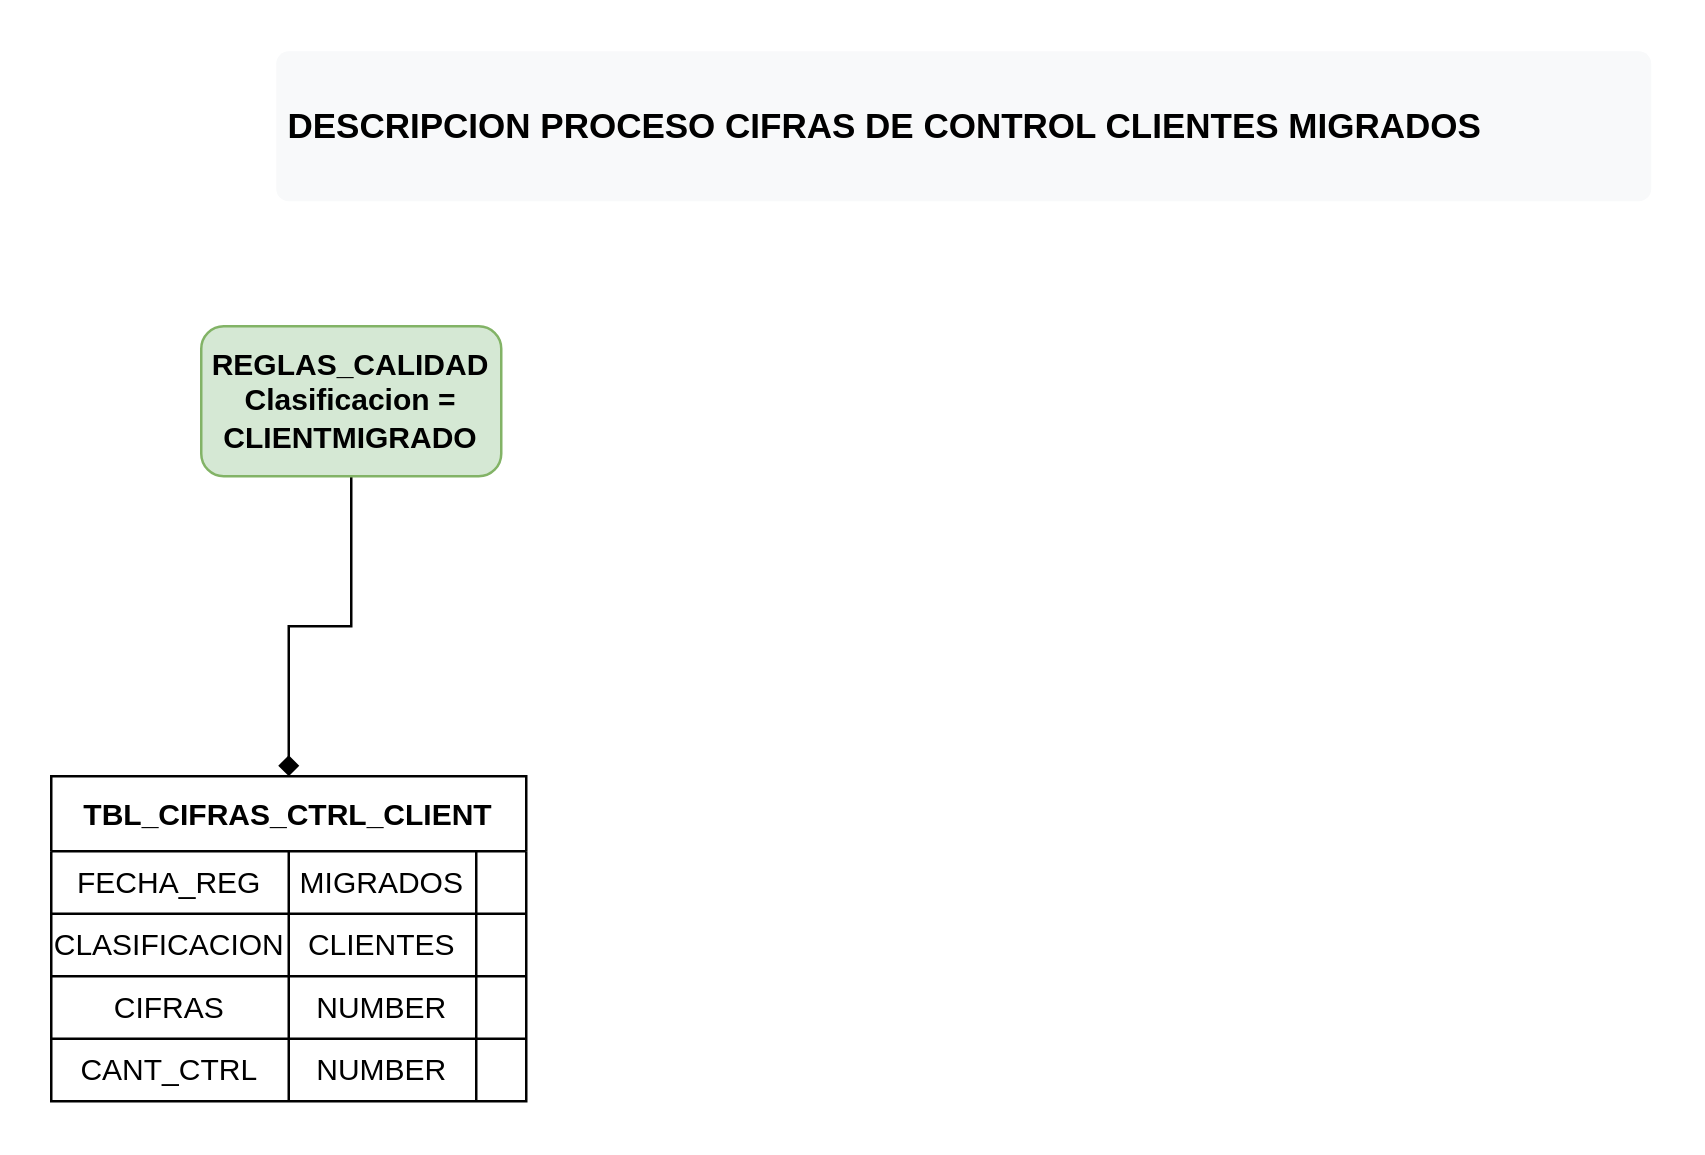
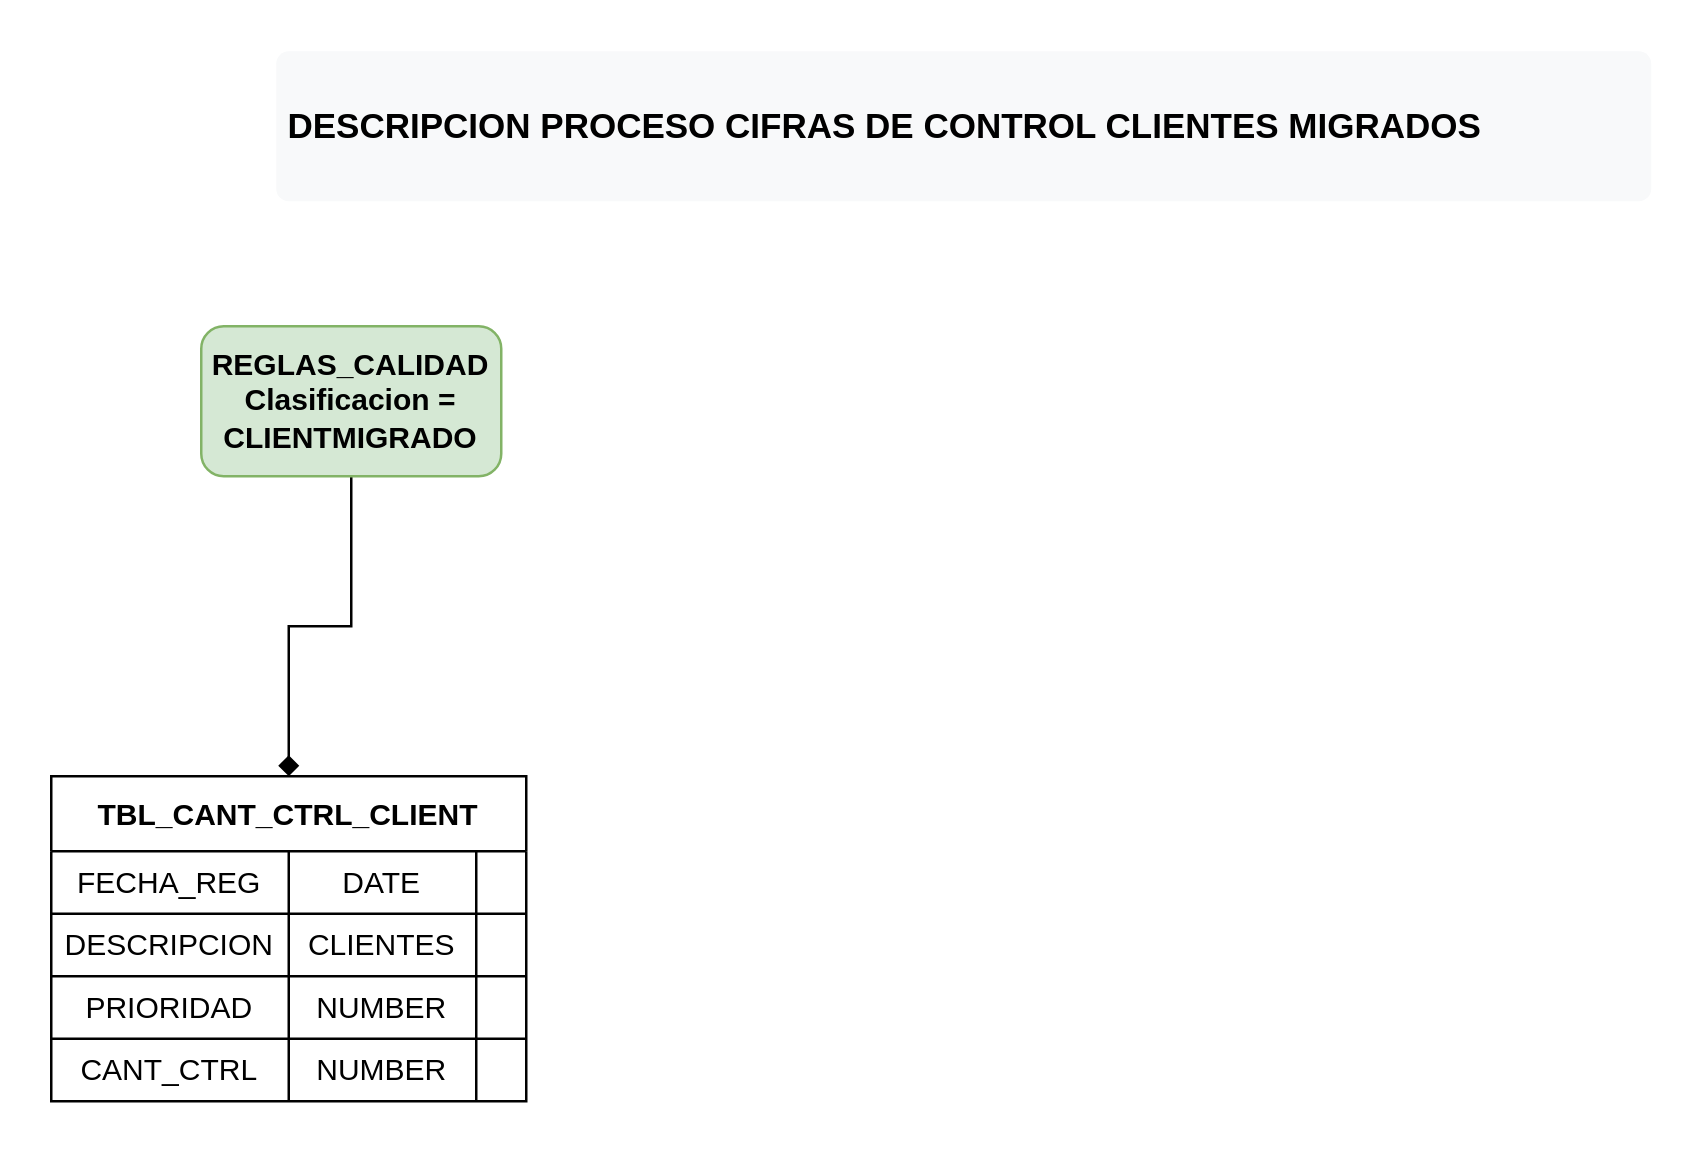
node "TBL_CIFRAS_CTRL_CLIENT": label "TBL_CIFRAS_CTRL_CLIENT" -> "TBL_CANT_CTRL_CLIENT"
node "MIGRADOS": label "MIGRADOS" -> "DATE"
node "CLASIFICACION": label "CLASIFICACION" -> "DESCRIPCION"
node "CIFRAS": label "CIFRAS" -> "PRIORIDAD"
